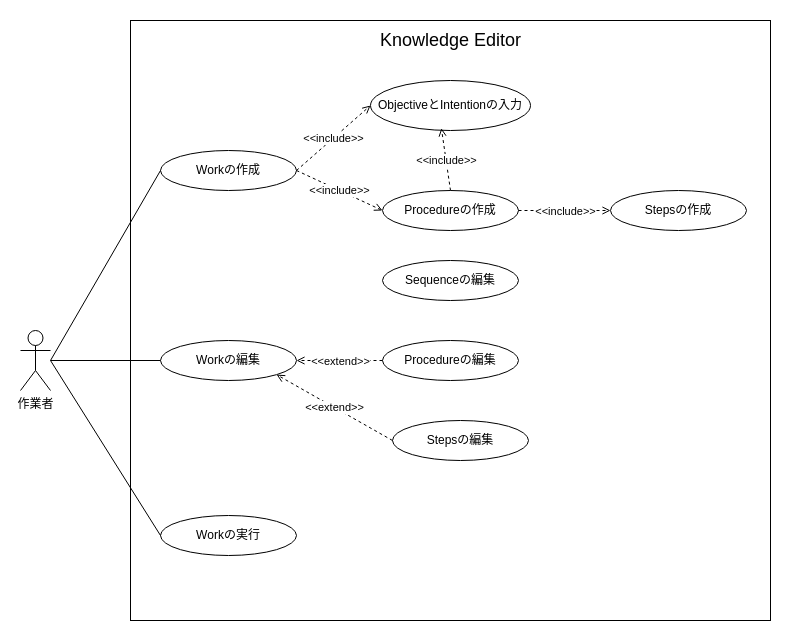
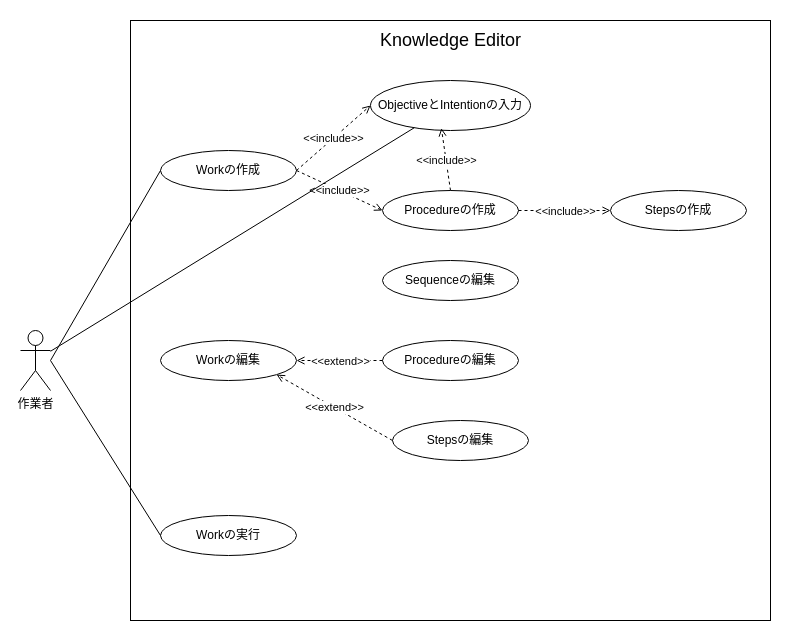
edge "作業者" -- "Workの編集": now "作業者" -- "ObjectiveとIntentionの入力"
